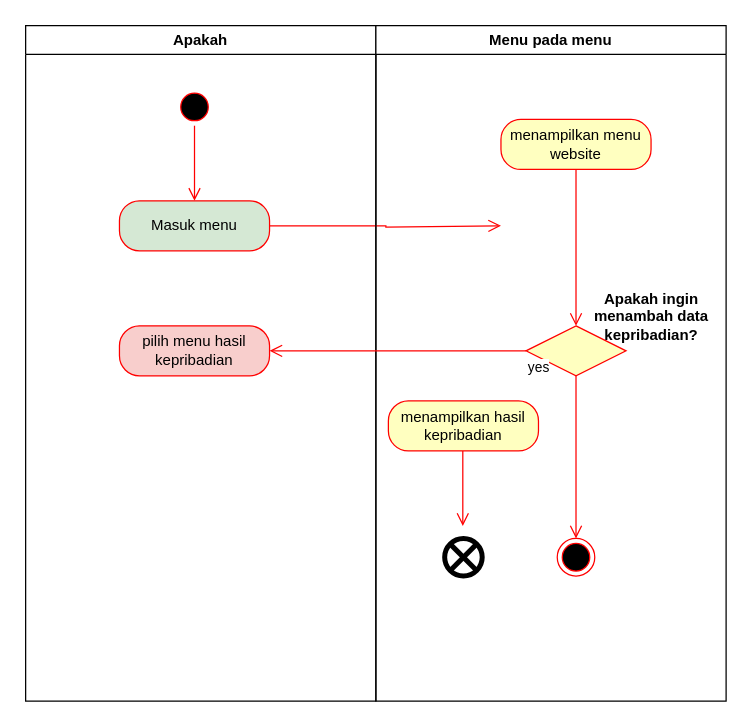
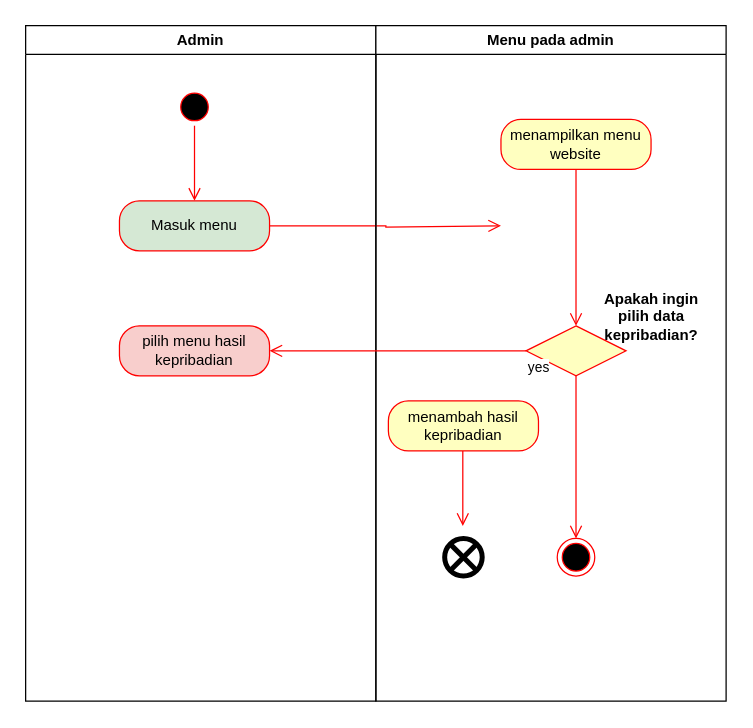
node "Apakah": label "Apakah" -> "Admin"
node "Menu pada menu": label "Menu pada menu" -> "Menu pada admin"
node "Apakah ingin menambah data kepribadian?": label "Apakah ingin menambah data kepribadian?" -> "Apakah ingin pilih data kepribadian?"
node "menampilkan hasil kepribadian": label "menampilkan hasil kepribadian" -> "menambah hasil kepribadian"
